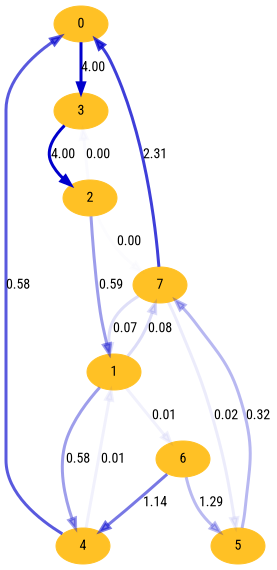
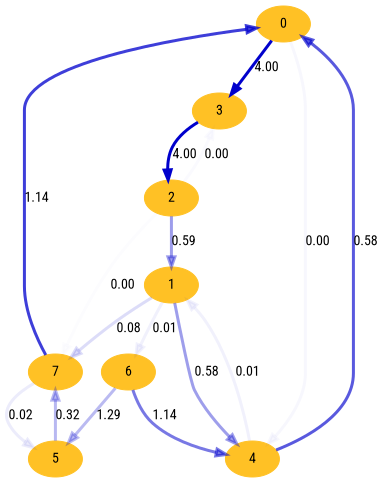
edge "7" -> "0": label "2.31" -> "1.14"
edge "0" -> "4": added, label "0.00"
edge "7" -> "1": removed, label "0.07"
